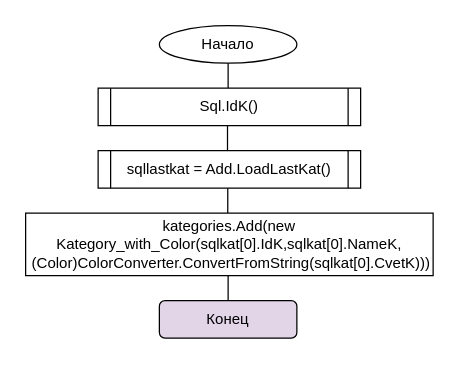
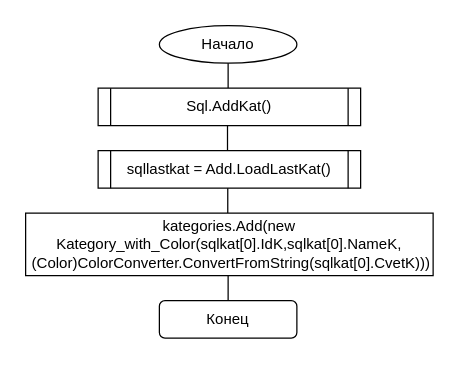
node "Sql.IdK()": label "Sql.IdK()" -> "Sql.AddKat()"
node "Конец": fillcolor #e1d5e7 -> #ffffff
